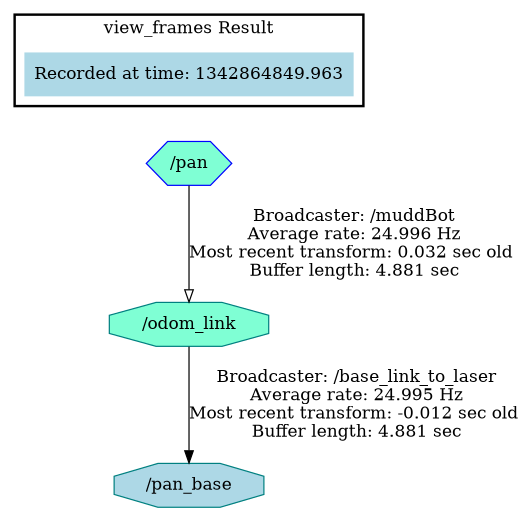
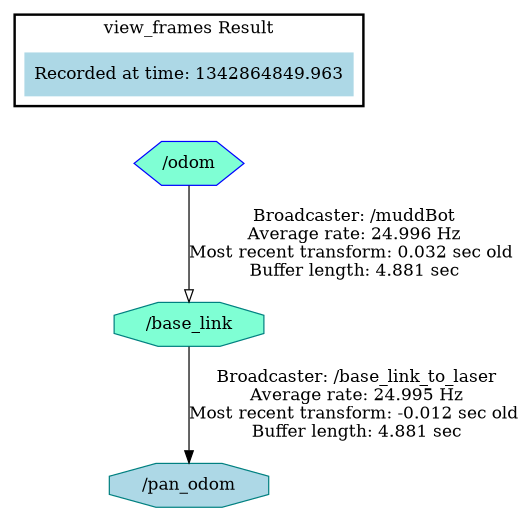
node "/pan": label "/pan" -> "/odom"
node "/odom_link": label "/odom_link" -> "/base_link"
node "/pan_base": label "/pan_base" -> "/pan_odom"
